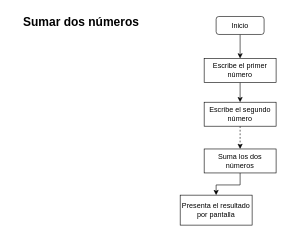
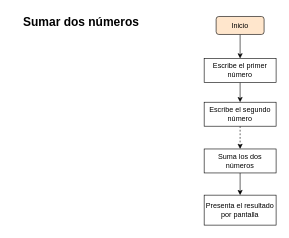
node "Inicio": fillcolor #ffffff -> #ffe6cc
node "Presenta el resultado por pantalla": moved (216, 210) -> (240, 210)
